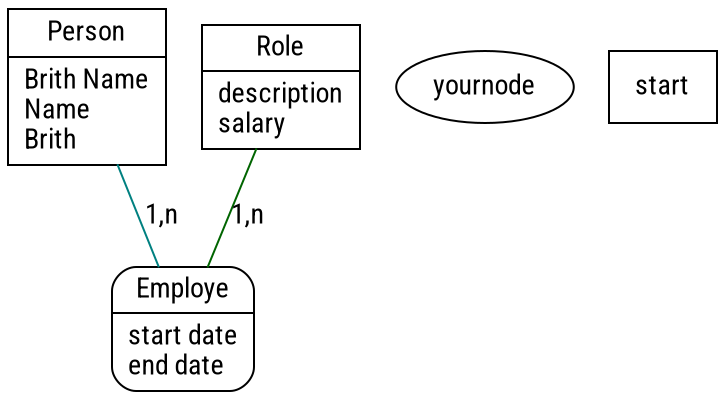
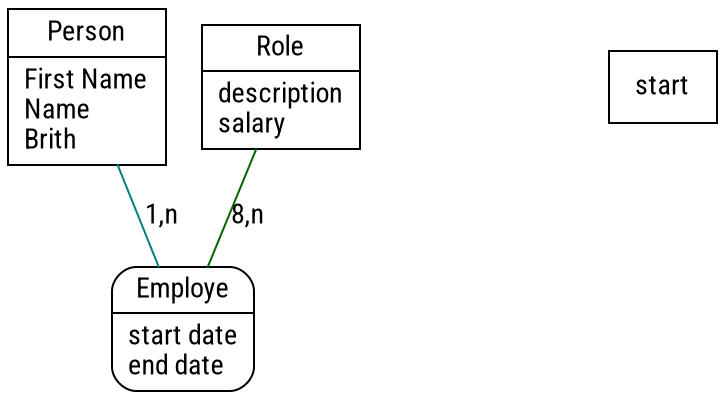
node "Person": text "Brith Name" -> "First Name"
node "yournode": removed
edge "Role" -- "Employe": label "1,n" -> "8,n"
